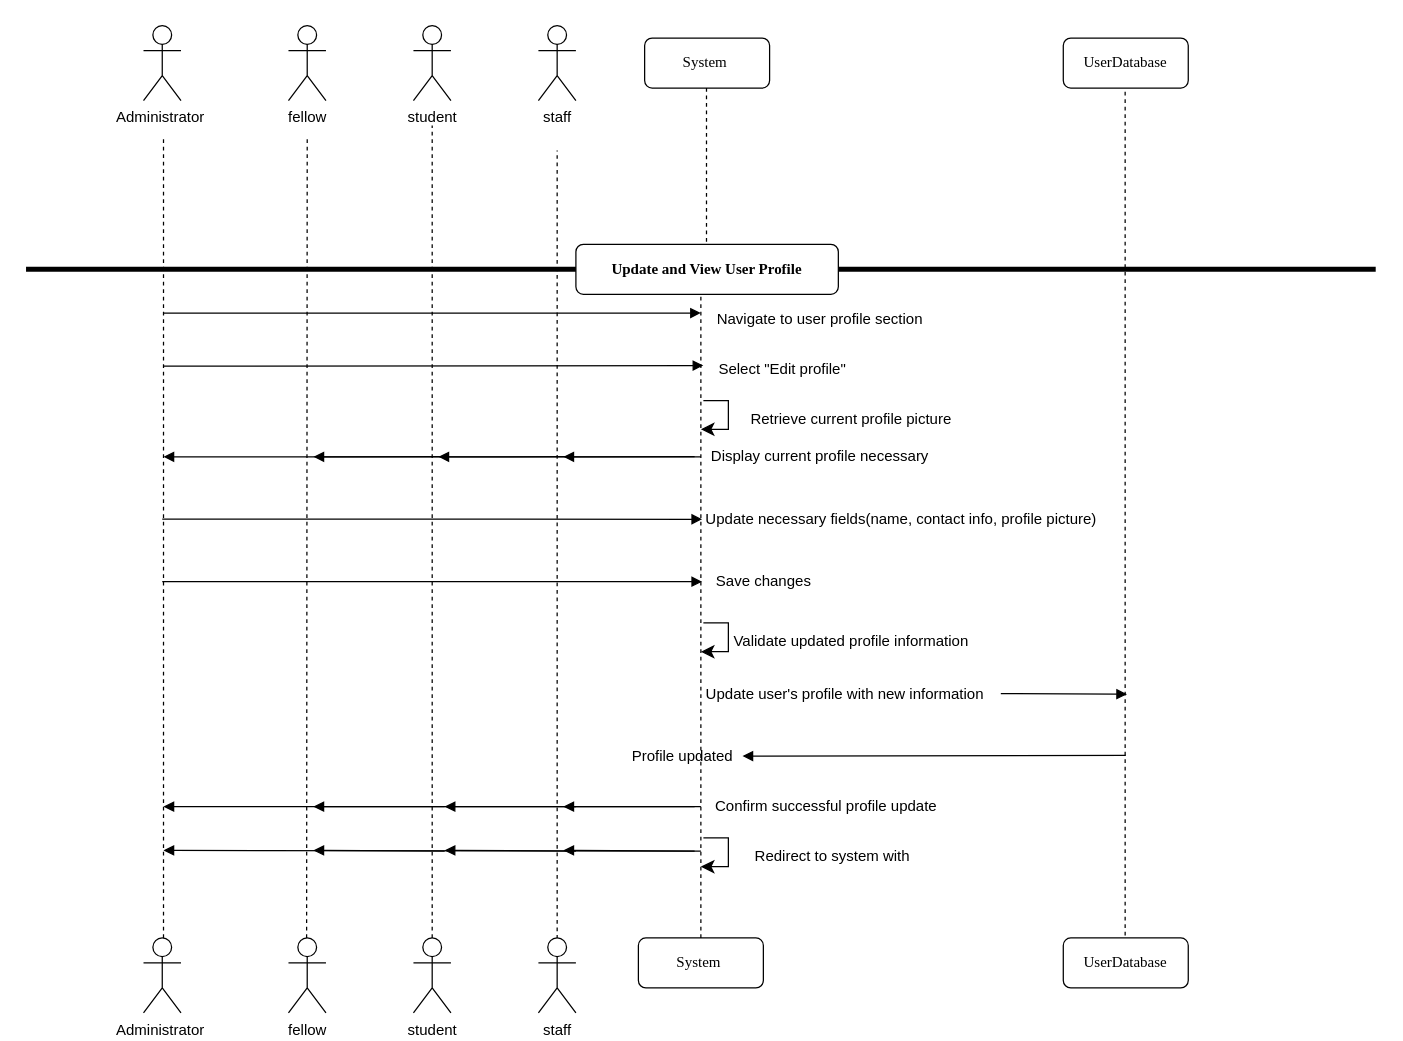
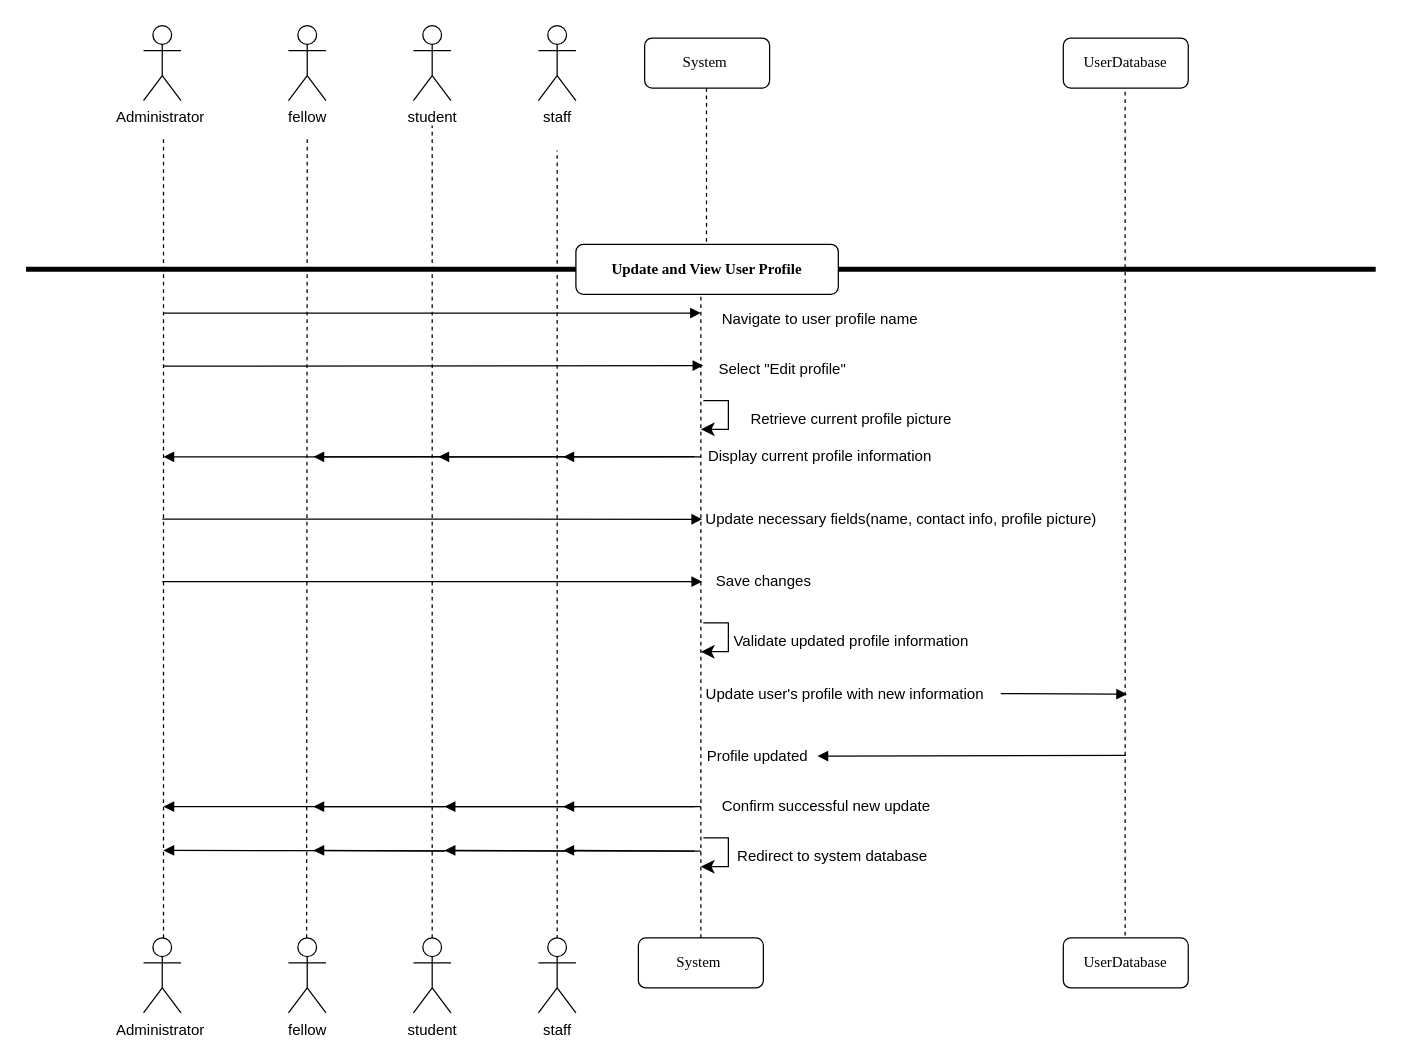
node "Navigate to user profile section": label "Navigate to user profile section" -> "Navigate to user profile name"
node "Display current profile necessary": label "Display current profile necessary" -> "Display current profile information"
node "Profile updated": moved (682, 757) -> (757, 757)
node "Confirm successful profile update": label "Confirm successful profile update" -> "Confirm successful new update"
node "Redirect to system with": label "Redirect to system with" -> "Redirect to system database"
